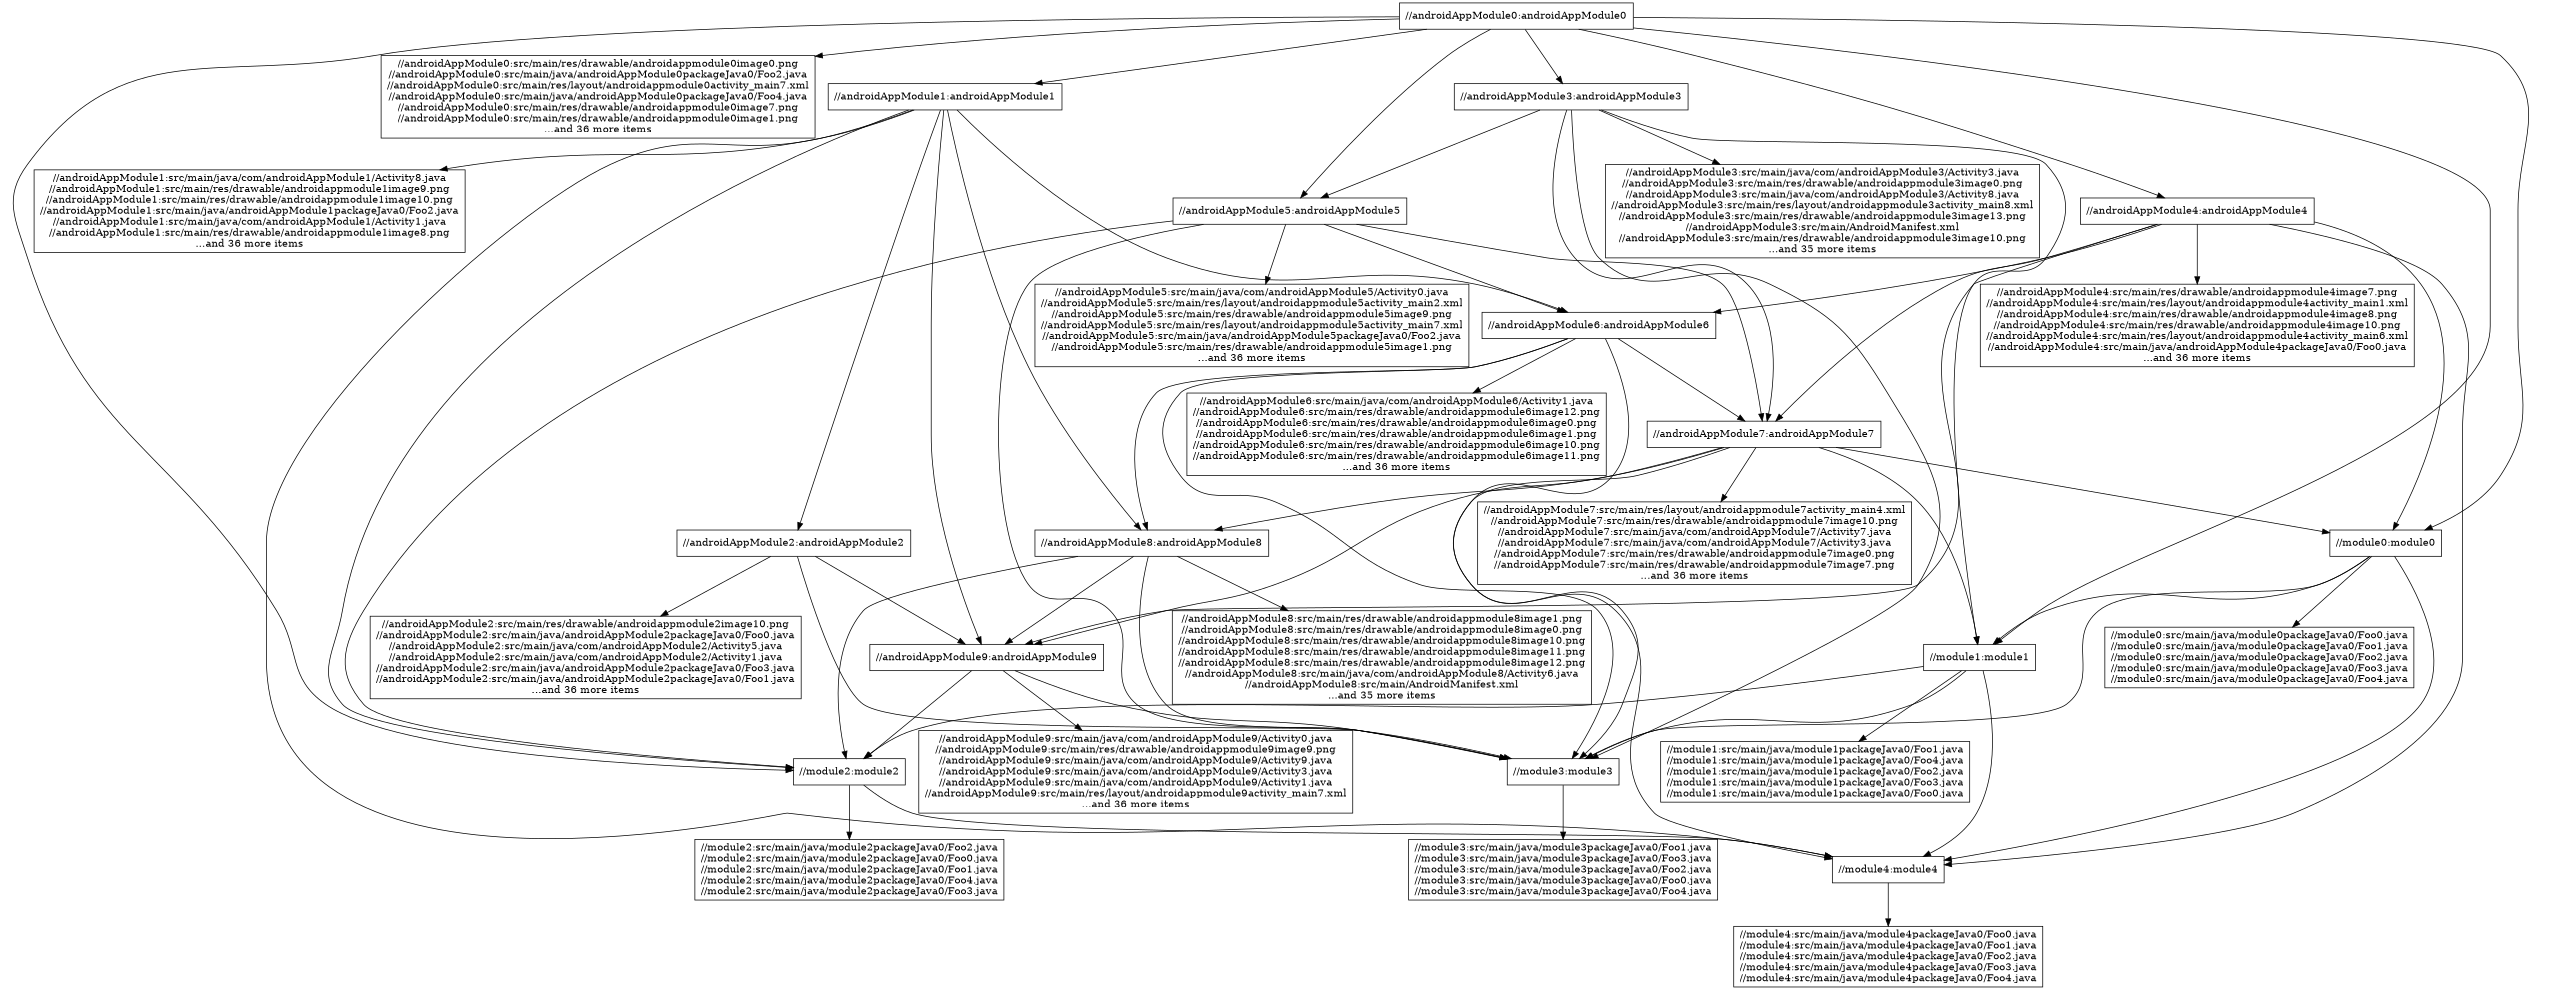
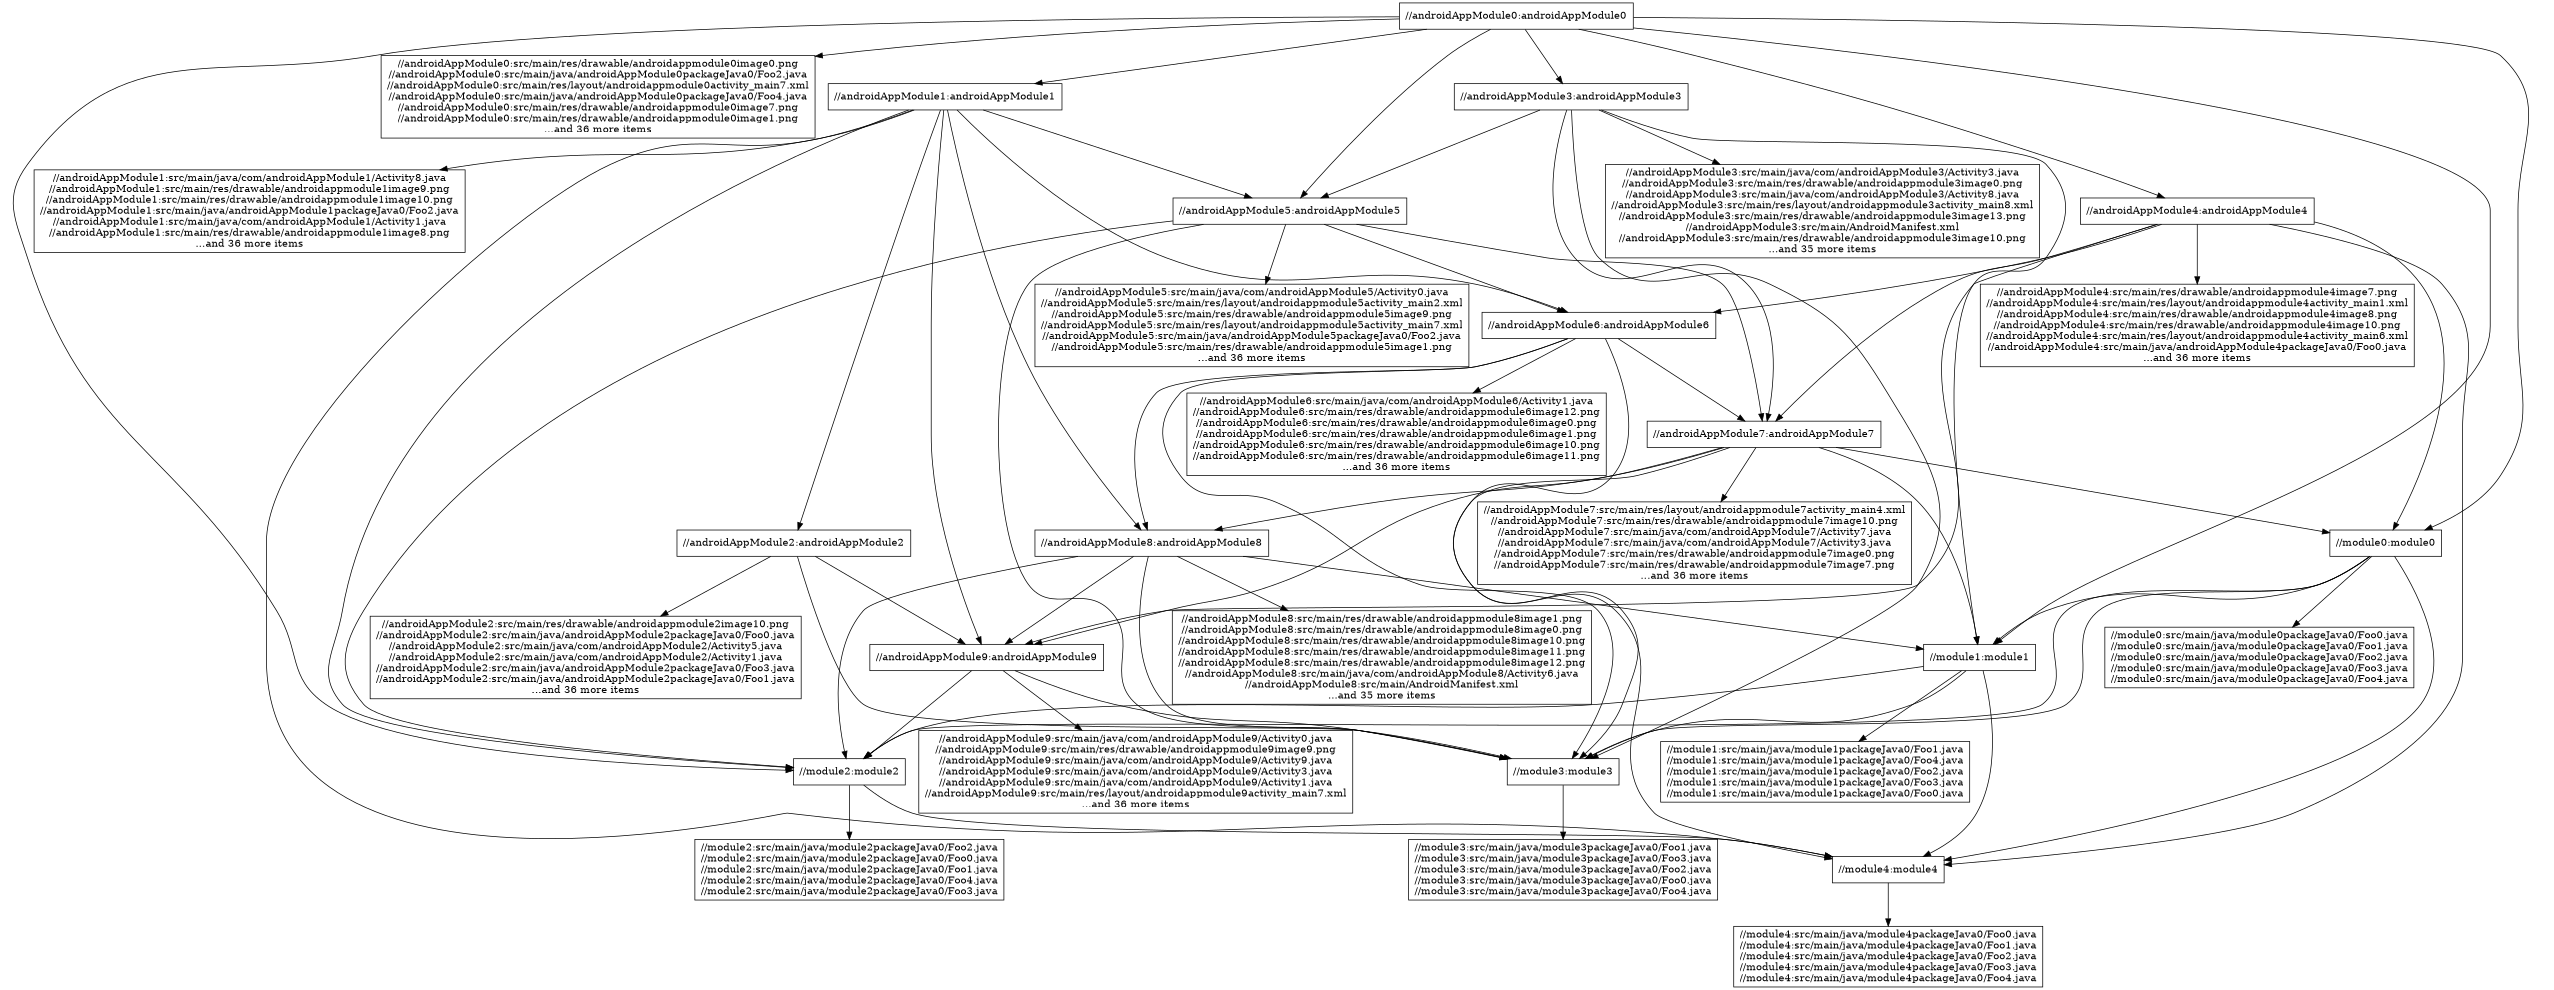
edge "//androidAppModule1:androidAppModule1" -> "//androidAppModule5:androidAppModule5": added
edge "//androidAppModule8:androidAppModule8" -> "//module1:module1": added
edge "//module0:module0" -> "//module2:module2": added
